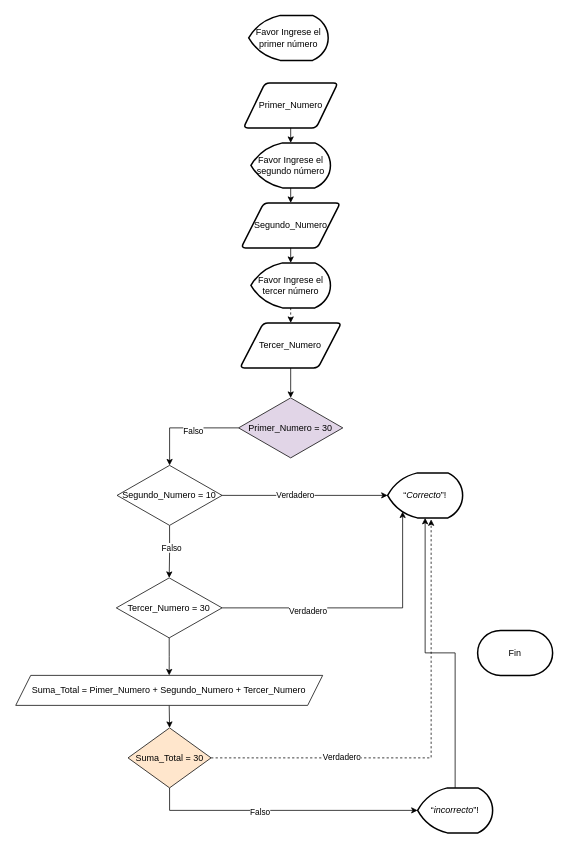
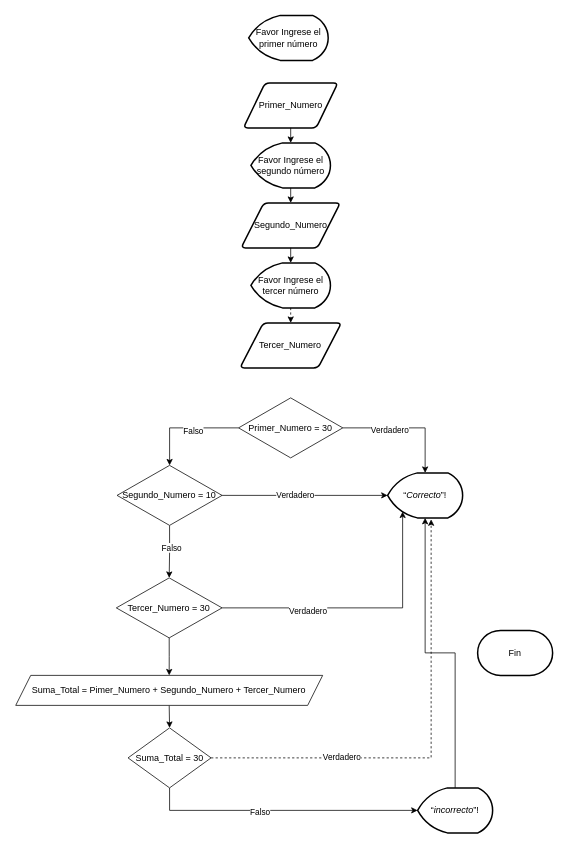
edge "Tercer_Numero" -> "Primer_Numero = 30": removed
node "Primer_Numero = 30": fillcolor #e1d5e7 -> #ffffff
edge "Primer_Numero = 30" -> "“Correcto”!": added, label "Verdadero"
node "Suma_Total = 30": fillcolor #ffe6cc -> #ffffff
